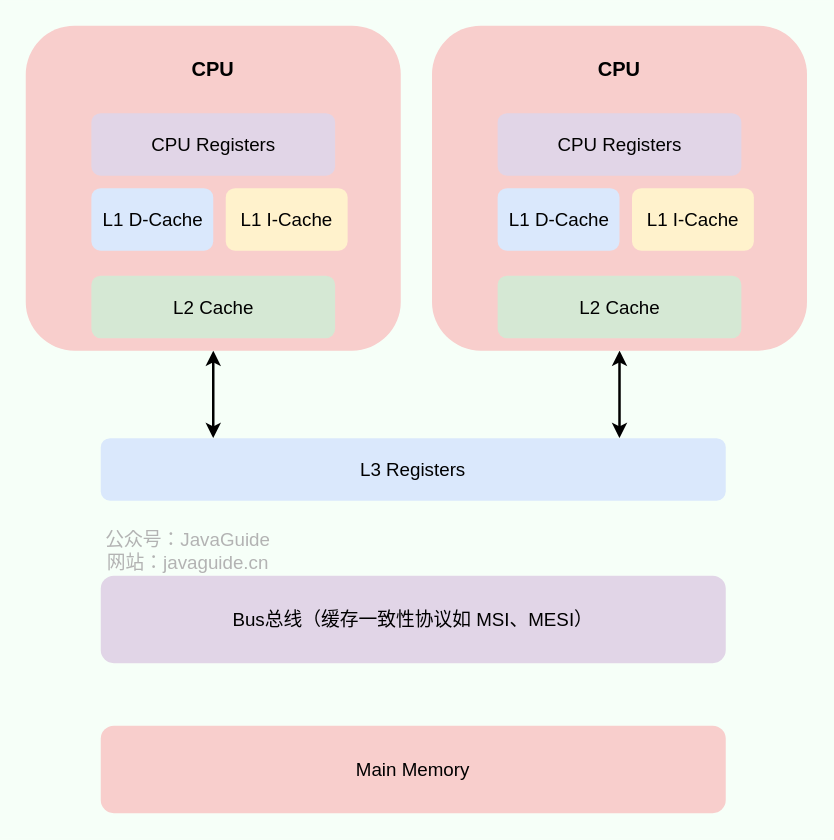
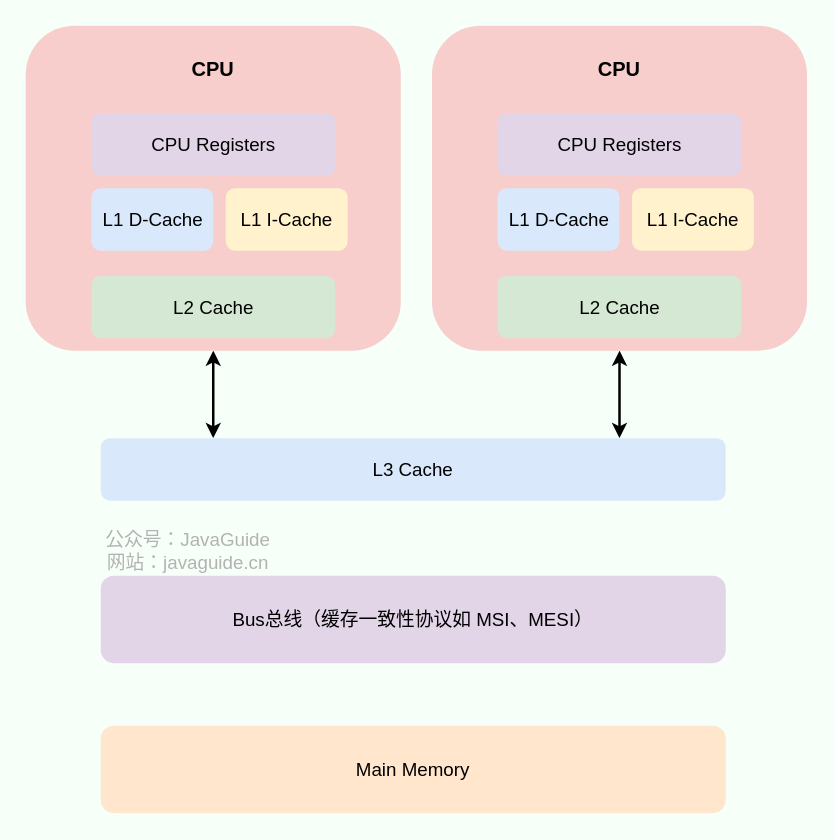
node "L3 Registers": label "L3 Registers" -> "L3 Cache"
node "Main Memory": fillcolor #f8cecc -> #ffe6cc
